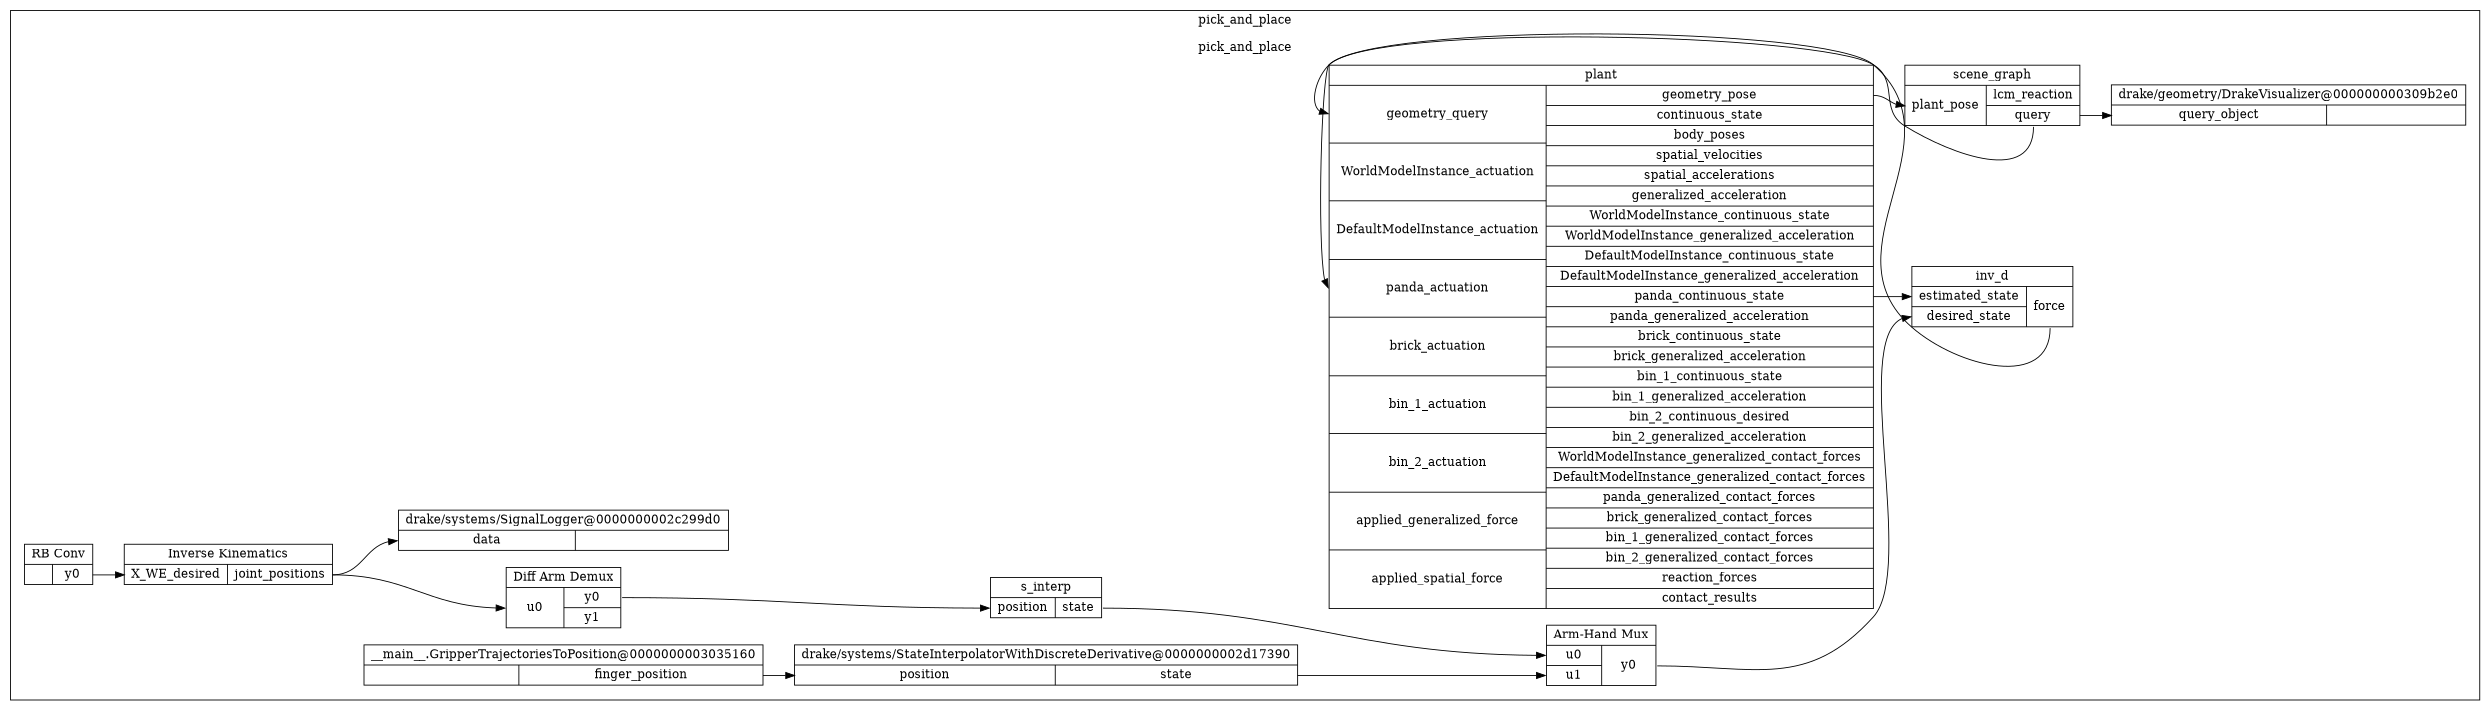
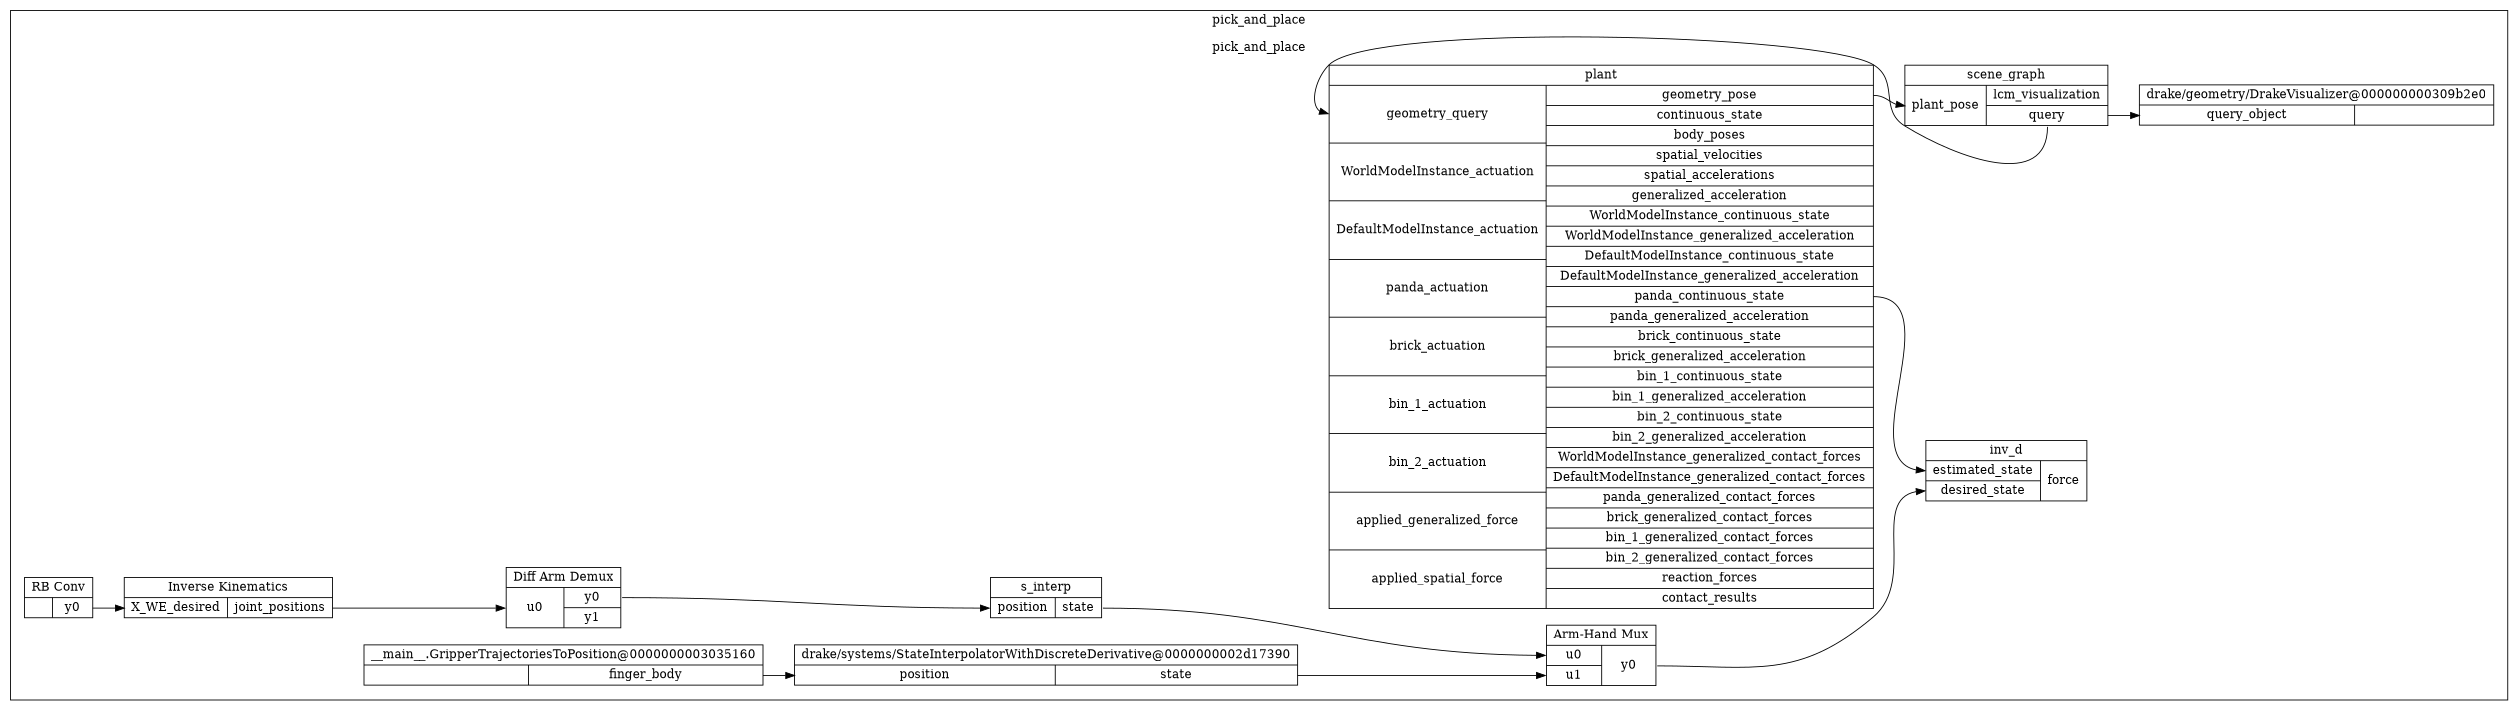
node "scene_graph": text "lcm_reaction" -> "lcm_visualization"
edge "inv_d" -> "plant": removed
node "plant": text "bin_2_continuous_desired" -> "bin_2_continuous_state"
node "drake/systems/SignalLogger@0000000002c299d0": removed
node "__main__.GripperTrajectoriesToPosition@0000000003035160": text "finger_position" -> "finger_body"
